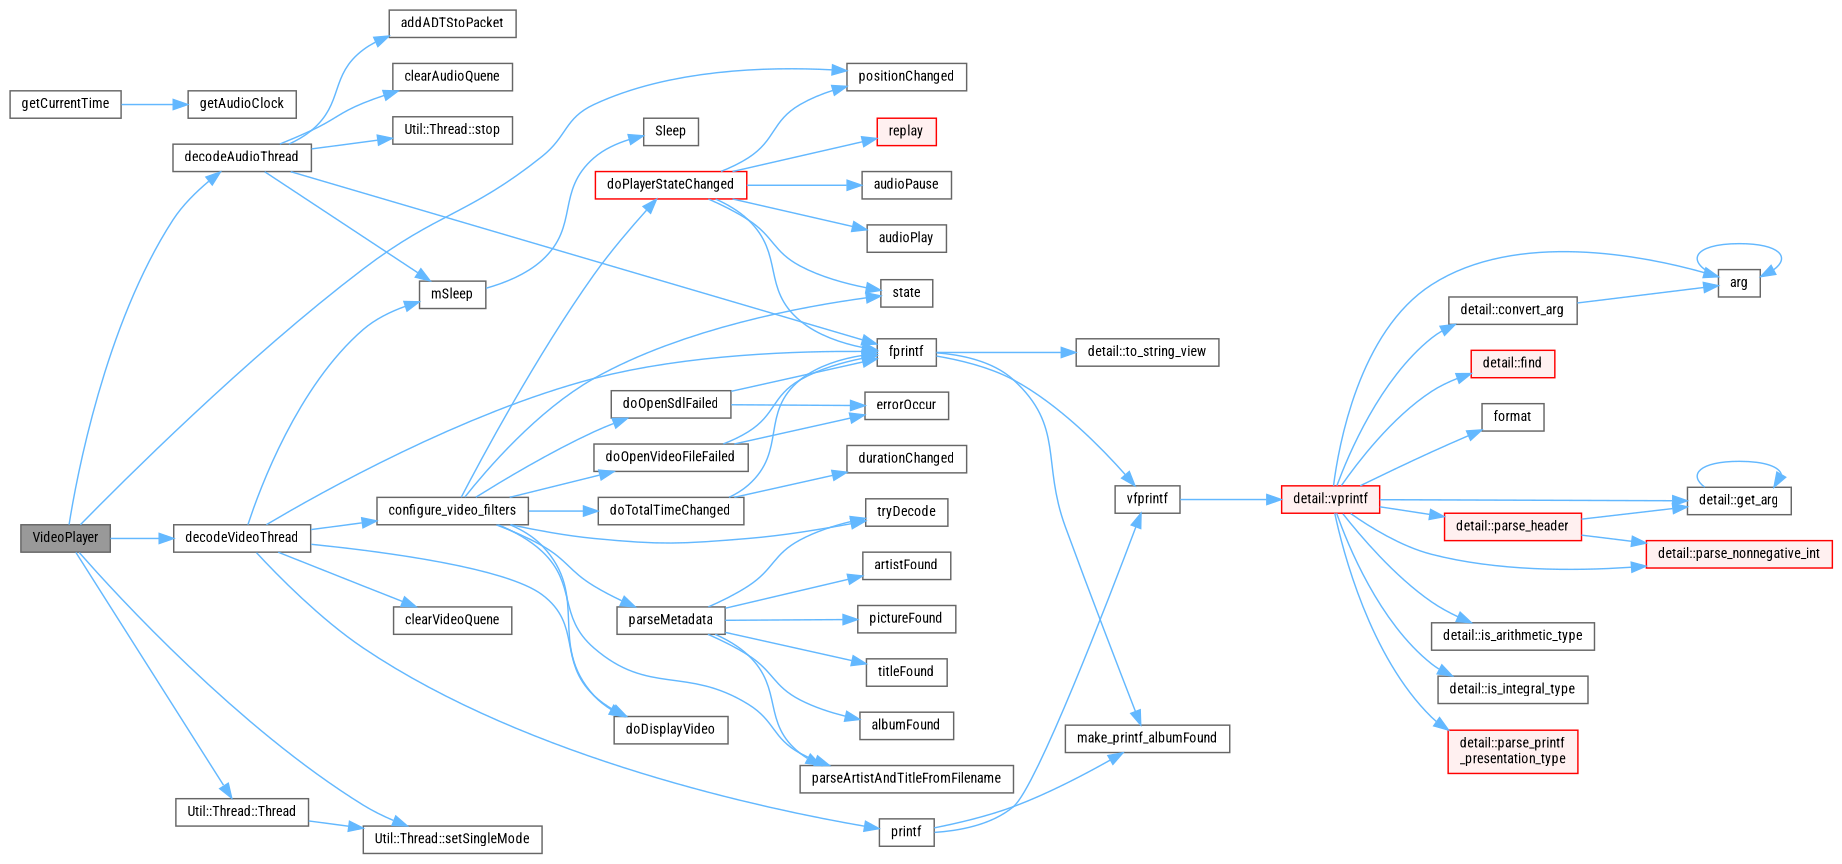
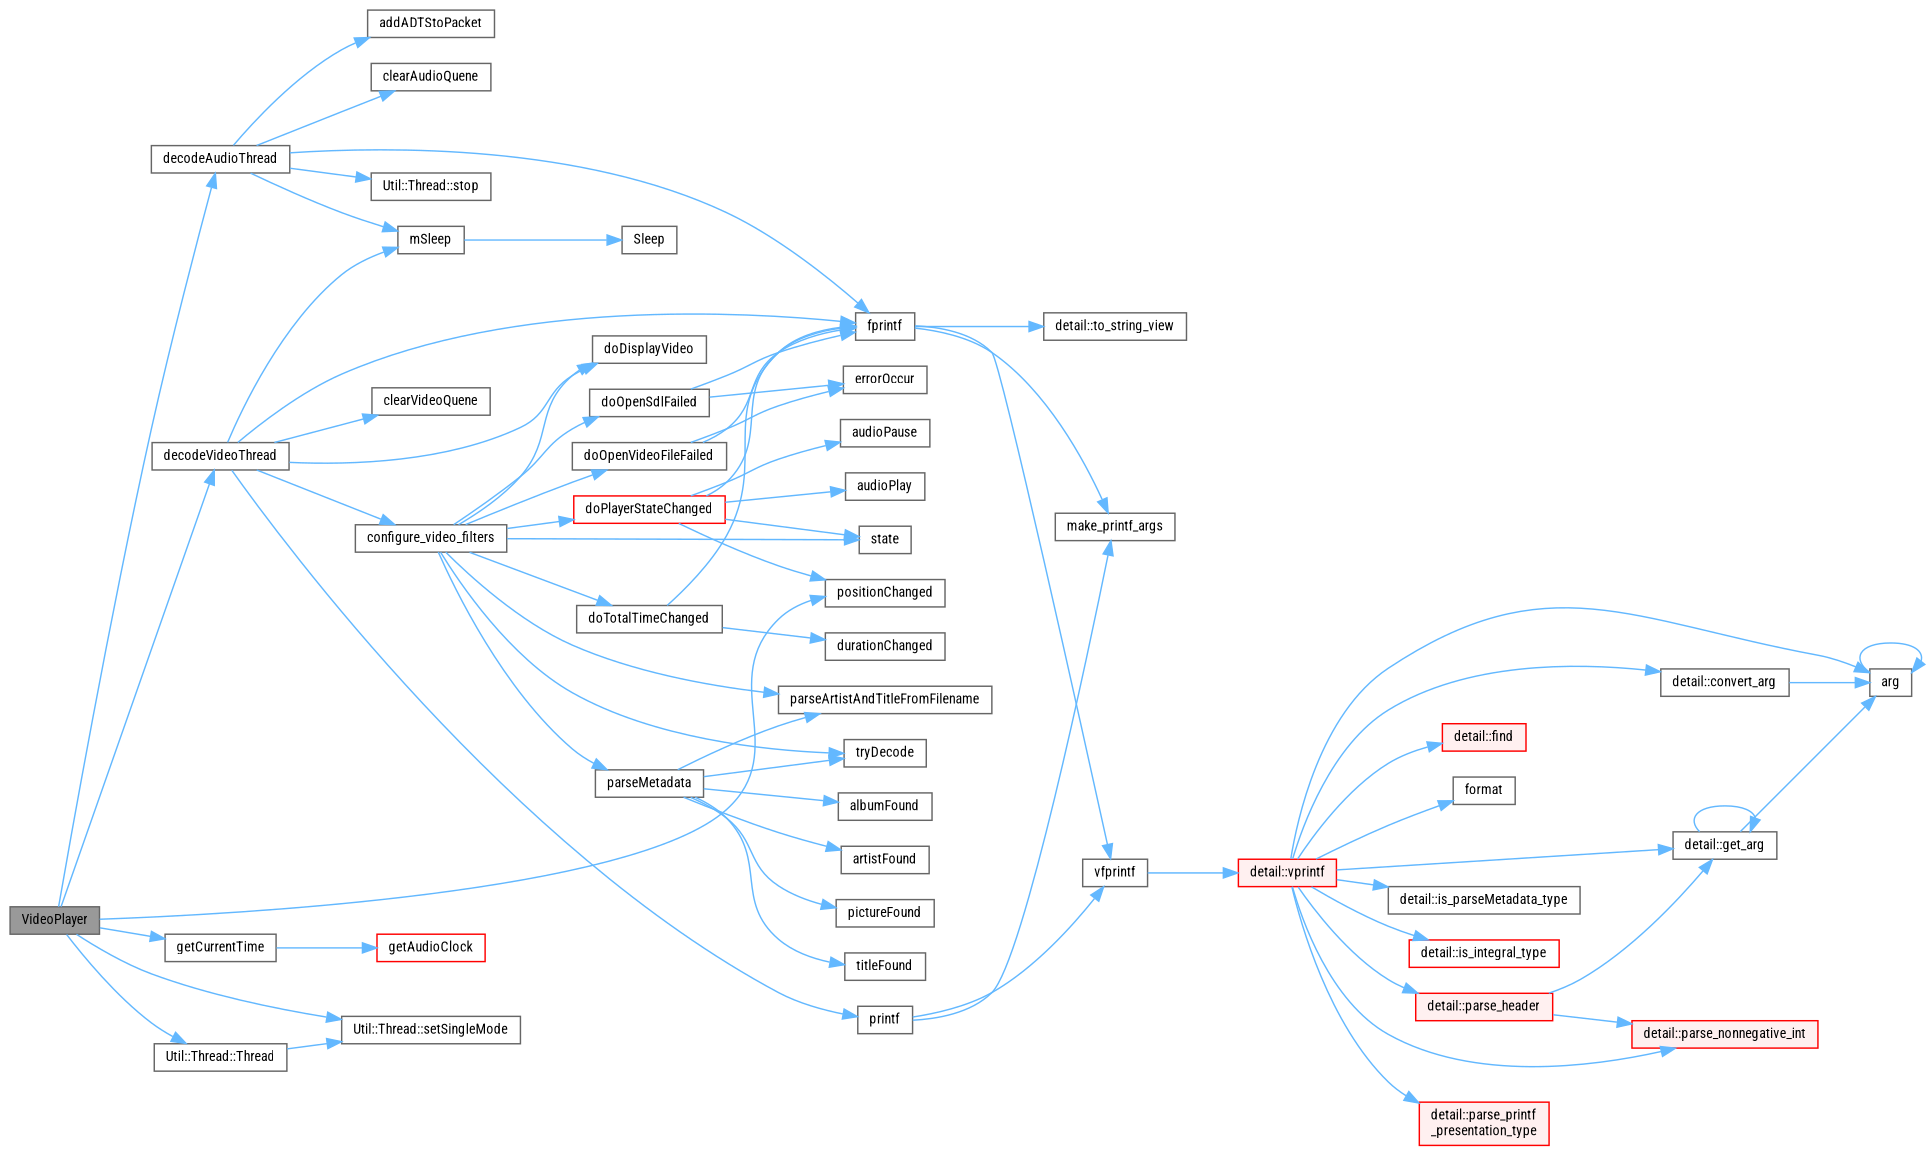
node "getAudioClock": color grey40 -> red
node "replay": removed
node "detail::is_arithmetic_type": label "detail::is_arithmetic_type" -> "detail::is_parseMetadata_type"
node "detail::is_integral_type": color grey40 -> red
node "make_printf_albumFound": label "make_printf_albumFound" -> "make_printf_args"
edge "detail::get_arg" -> "arg": added
edge "VideoPlayer" -> "getCurrentTime": added
